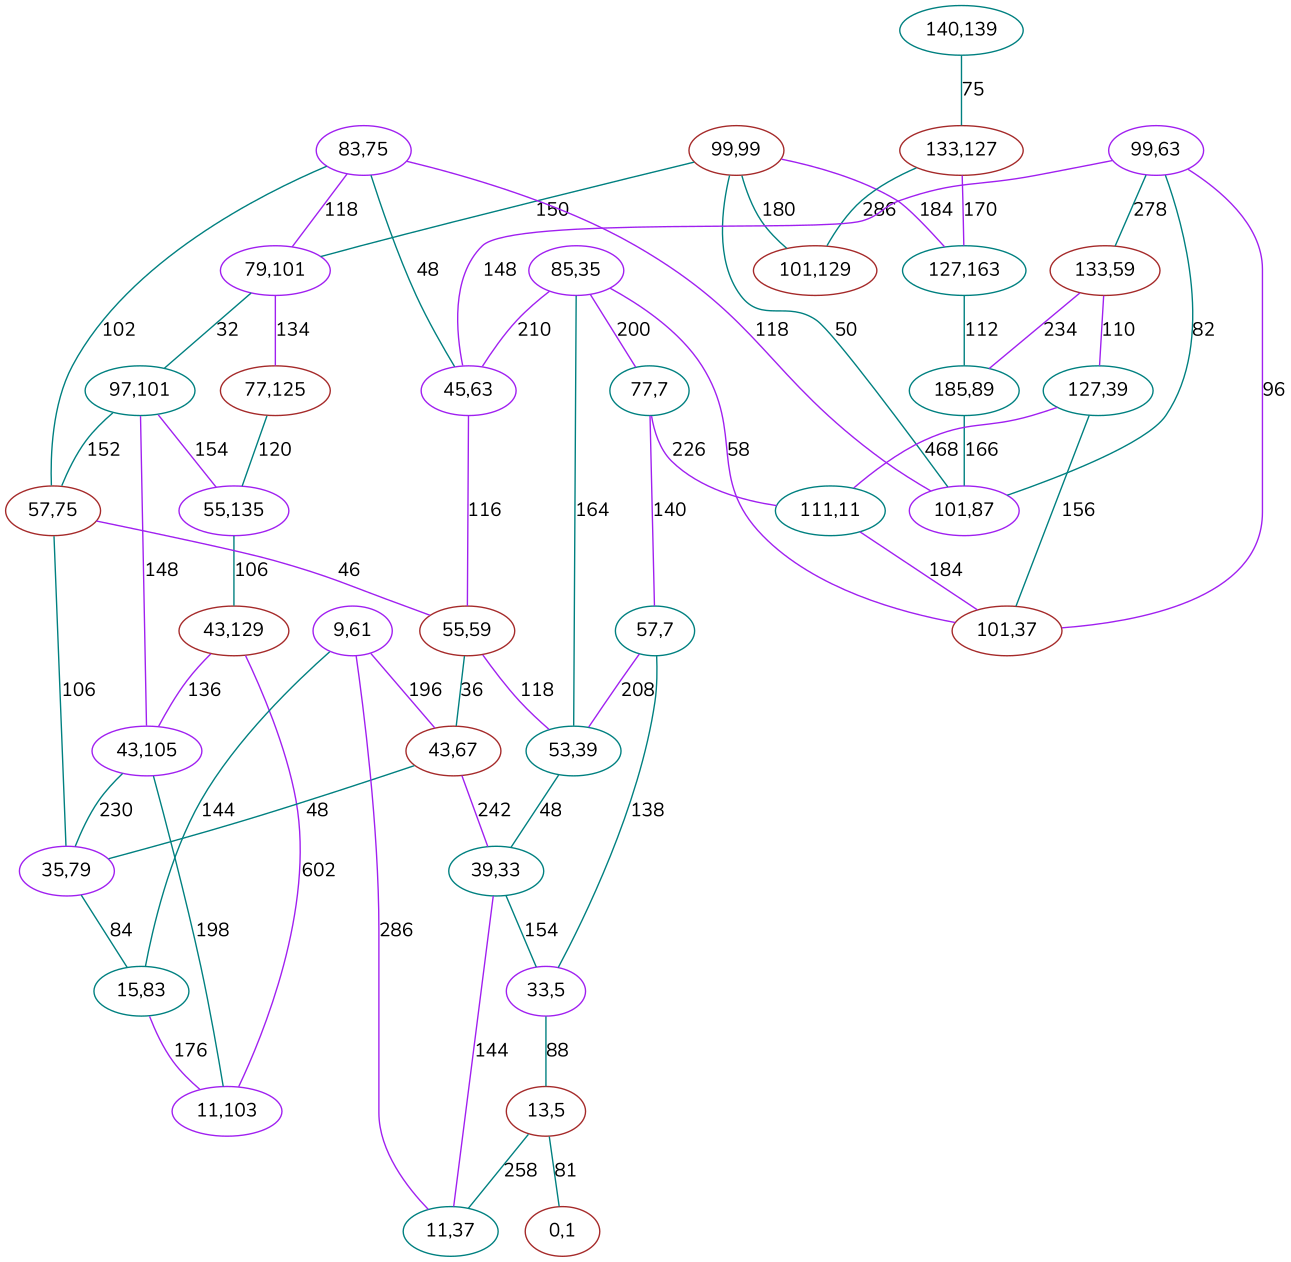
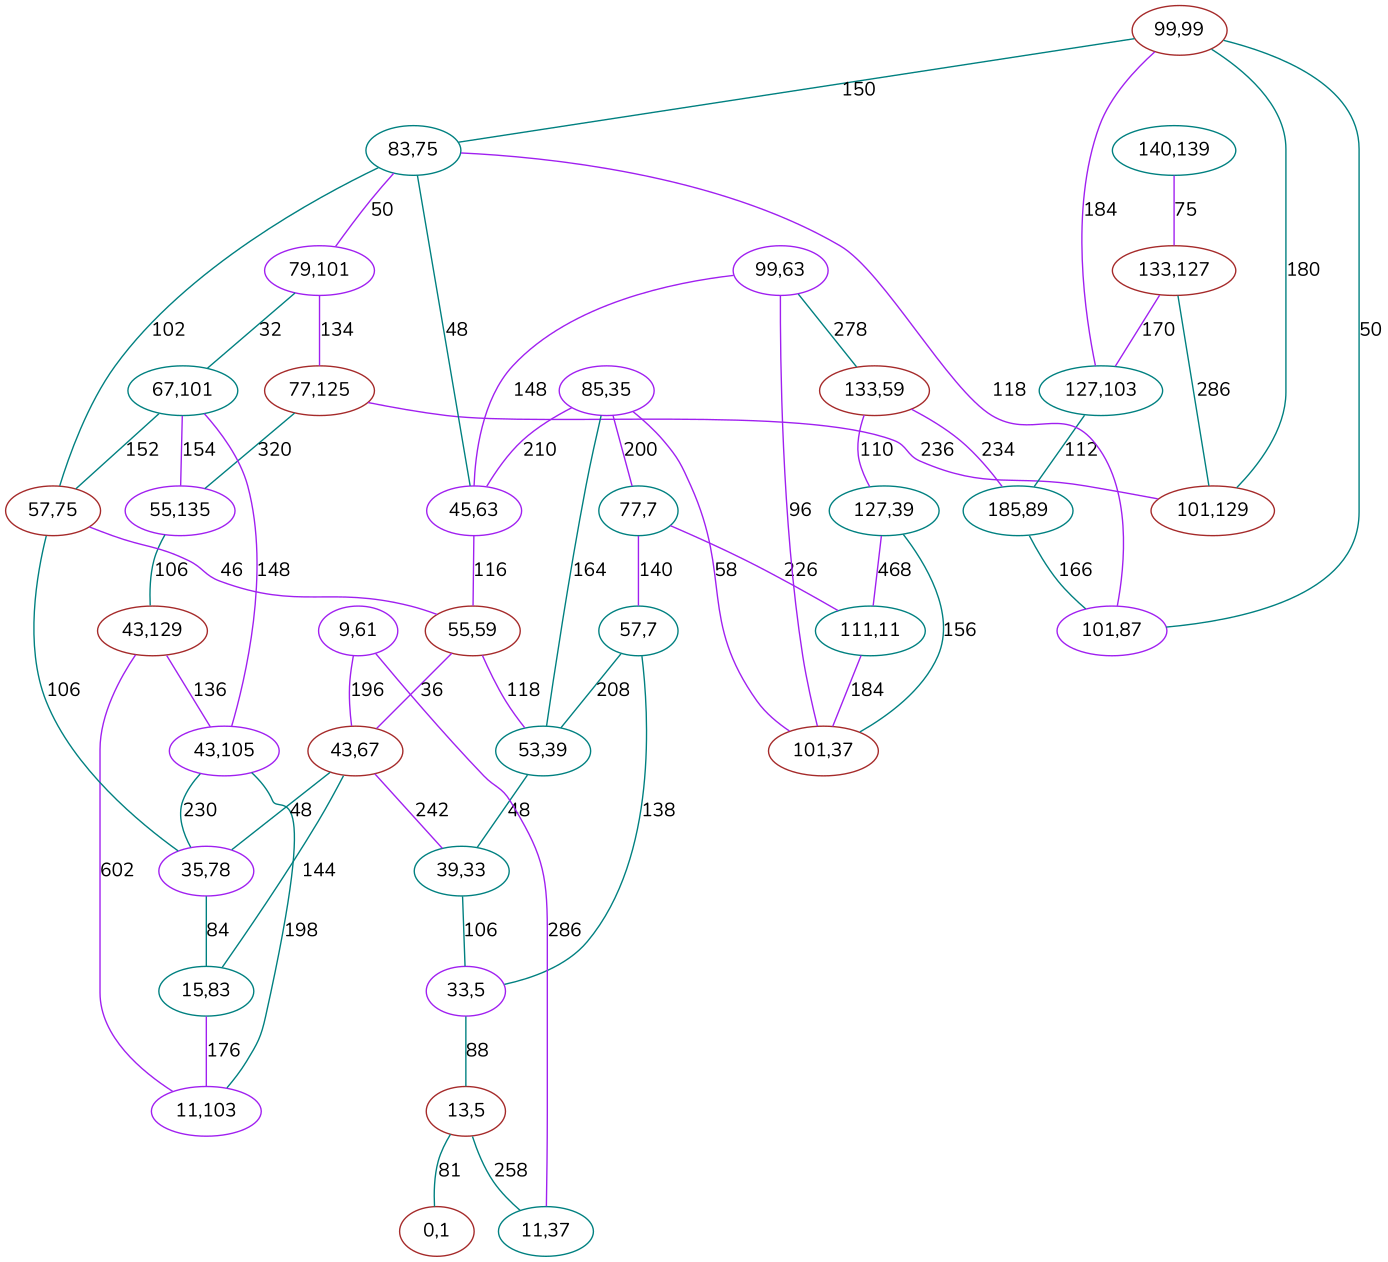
edge "140,139" -- "133,127": color teal -> purple
node "83,75": color purple -> teal
edge "99,99" -- "79,101": now "99,99" -- "83,75"
edge "83,75" -- "79,101": label "118" -> "50"
node "127,163": label "127,163" -> "127,103"
edge "99,63" -- "101,87": removed, label "82"
node "97,101": label "97,101" -> "67,101"
edge "77,125" -- "101,129": added, label "236"
edge "77,125" -- "55,135": label "120" -> "320"
edge "57,7" -- "53,39": color purple -> teal
edge "55,59" -- "43,67": color teal -> purple
edge "9,61" -- "15,83": now "43,67" -- "15,83"
node "35,79": label "35,79" -> "35,78"
edge "39,33" -- "33,5": label "154" -> "106"
edge "39,33" -- "11,37": removed, label "144"
